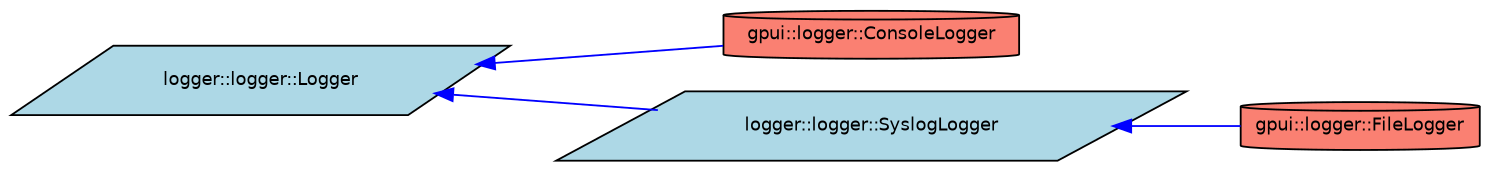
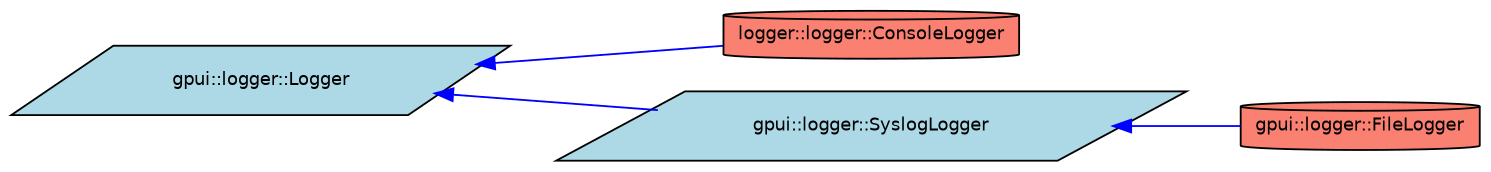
node "gpui::logger::ConsoleLogger": label "gpui::logger::ConsoleLogger" -> "logger::logger::ConsoleLogger"
node "logger::logger::Logger": label "logger::logger::Logger" -> "gpui::logger::Logger"
node "logger::logger::SyslogLogger": label "logger::logger::SyslogLogger" -> "gpui::logger::SyslogLogger"
